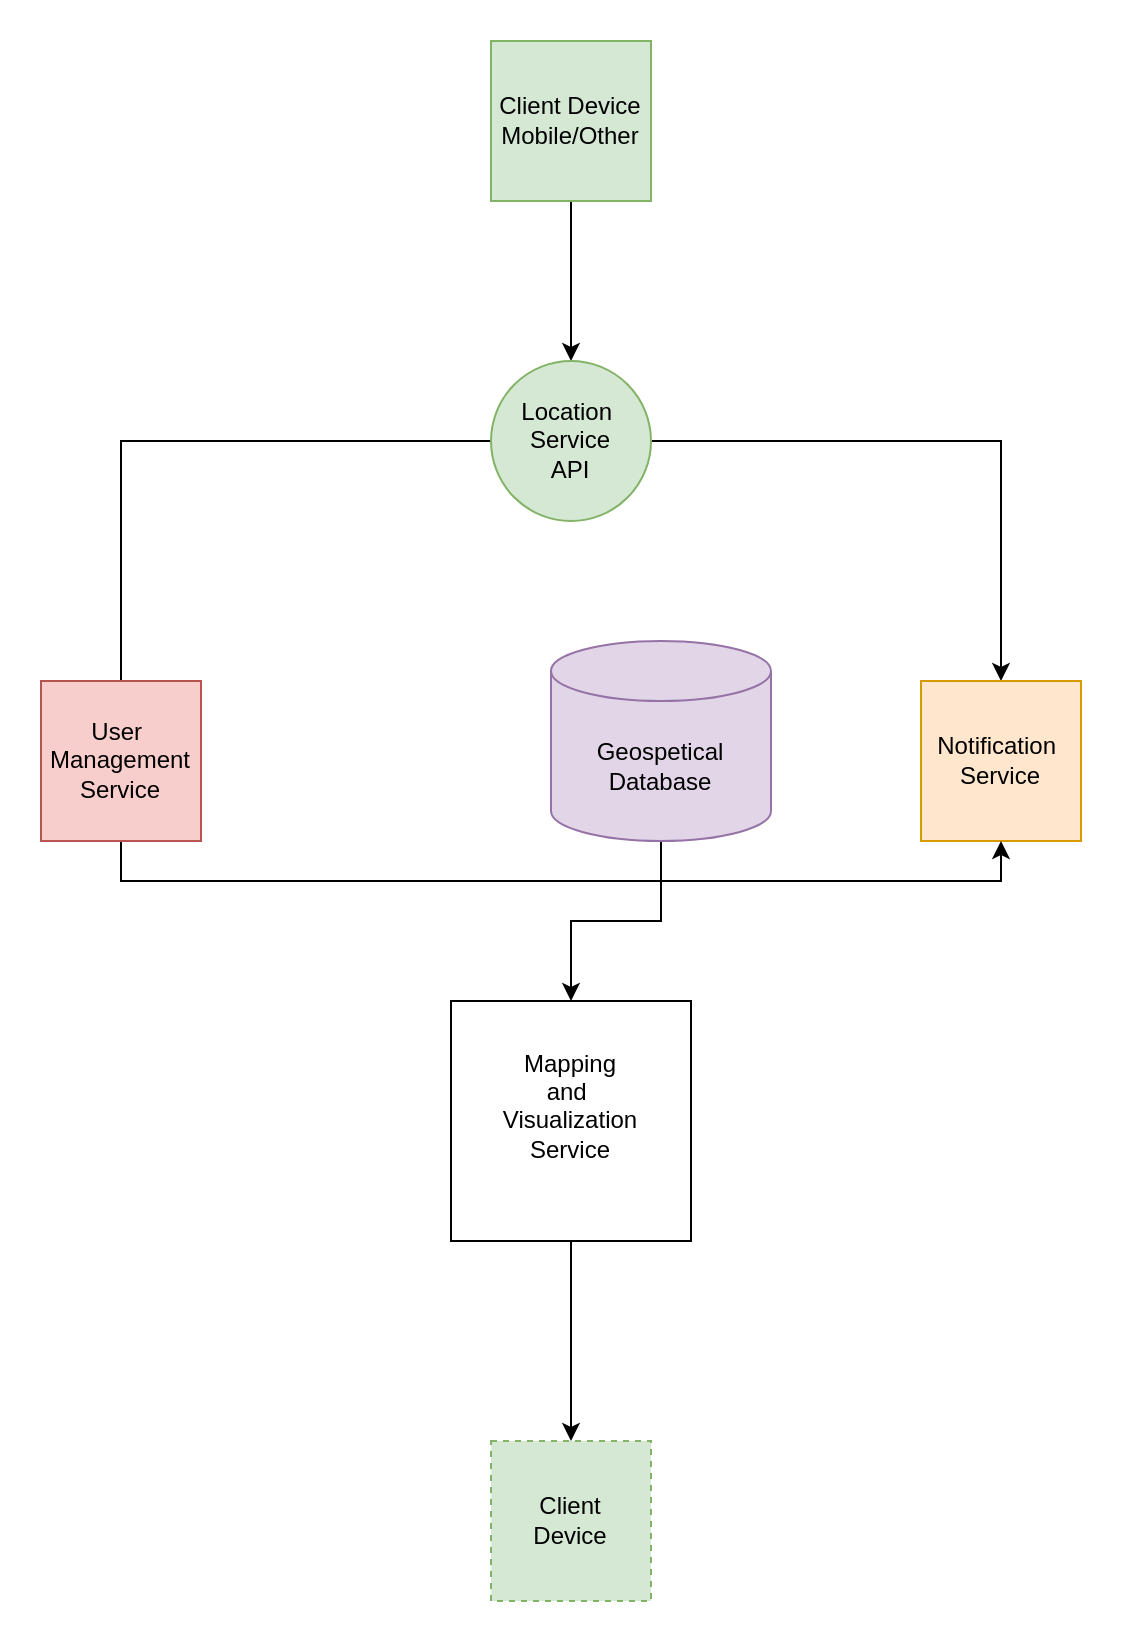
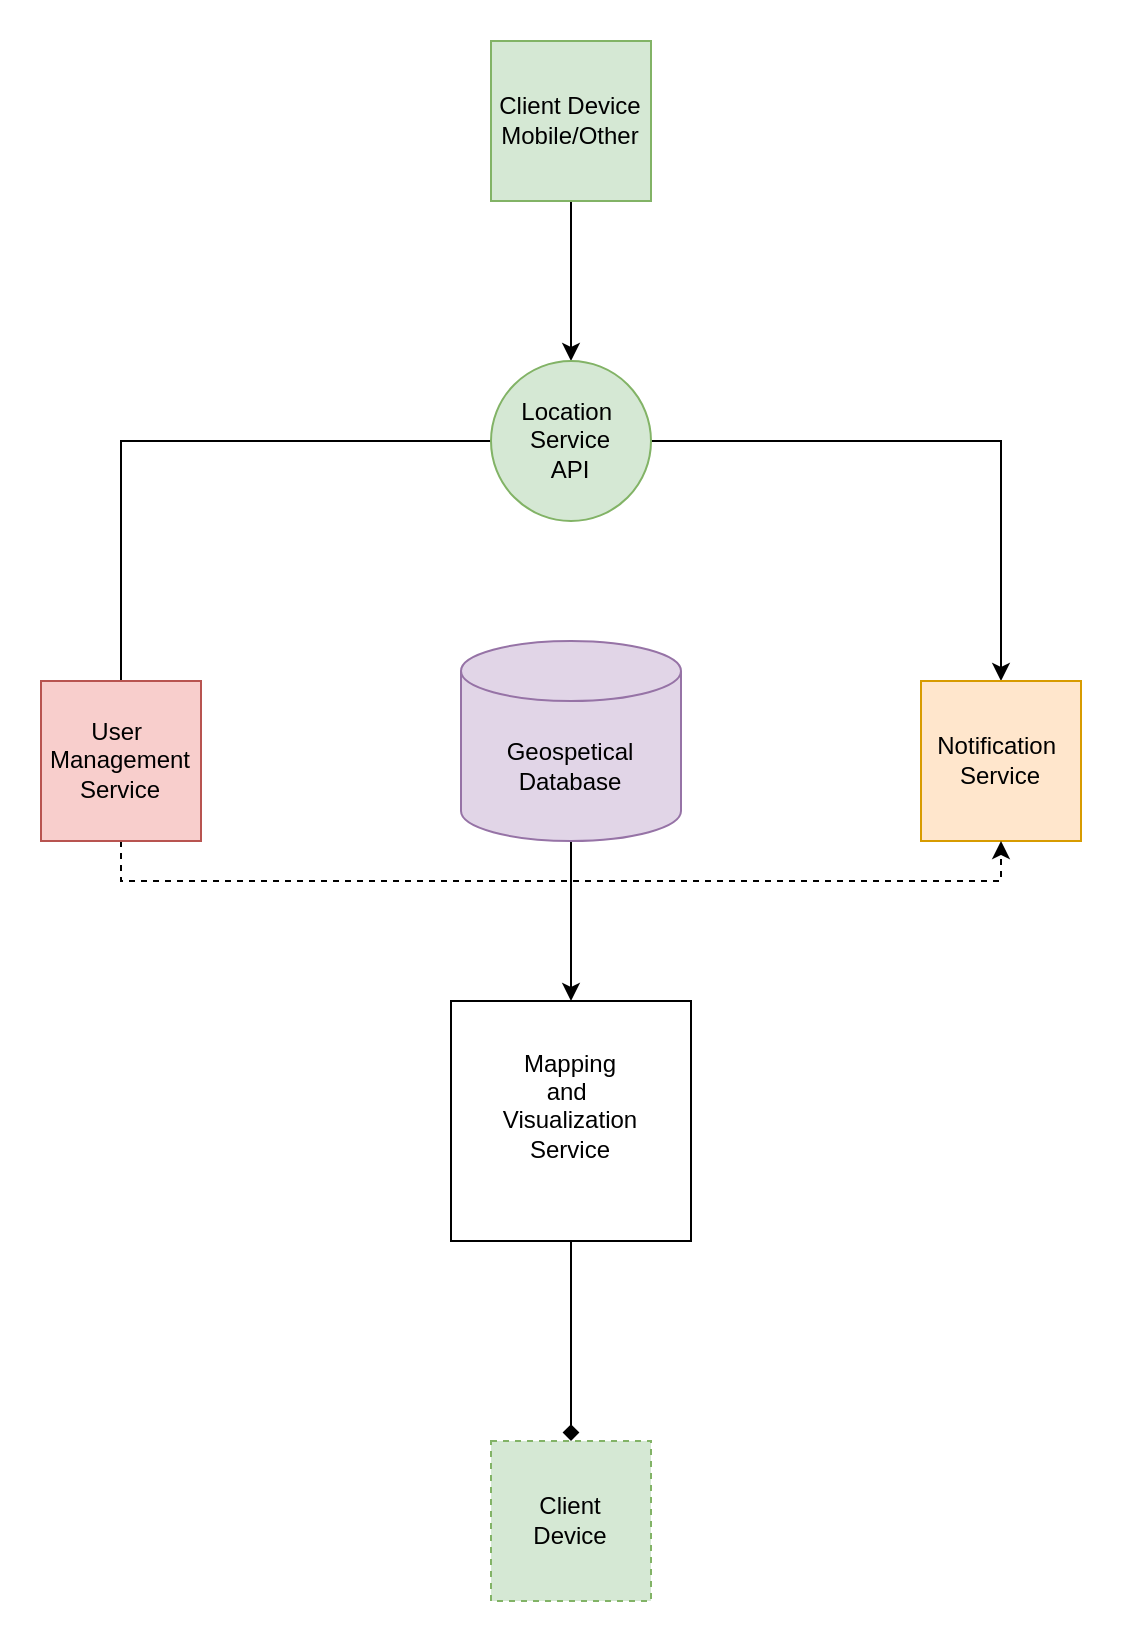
node "Geospetical Database": moved (661, 741) -> (571, 741)
edge "User Management Service" -> "Notification Service": style solid -> dashed
edge "Mapping and Visualization Service" -> "Client Device": arrowhead classic -> diamond
